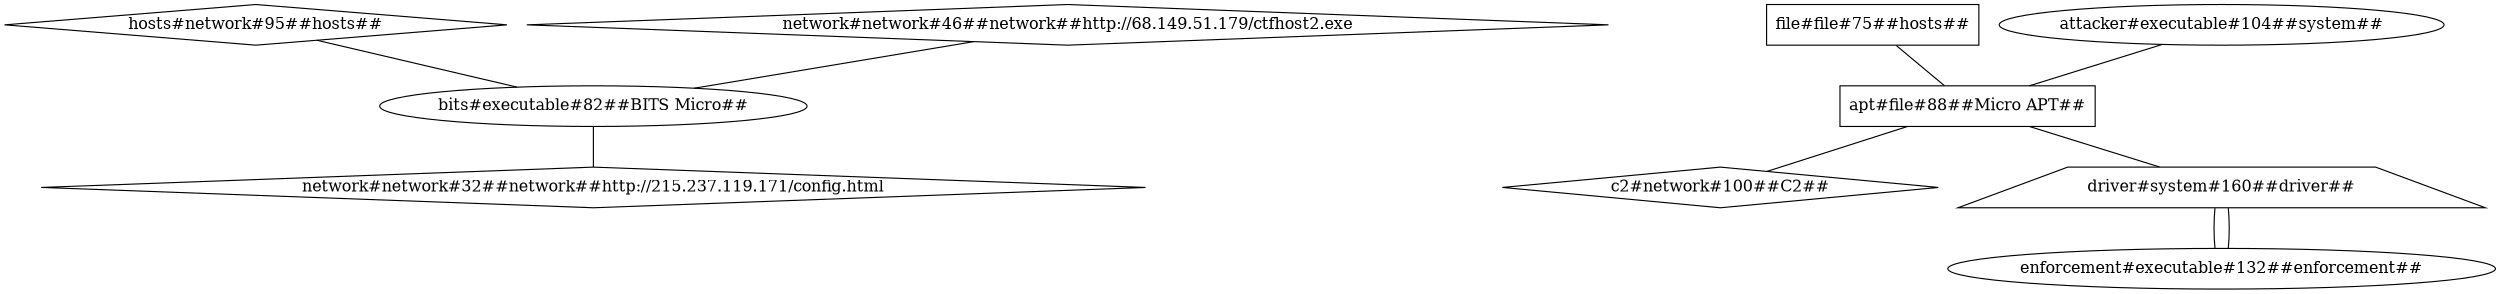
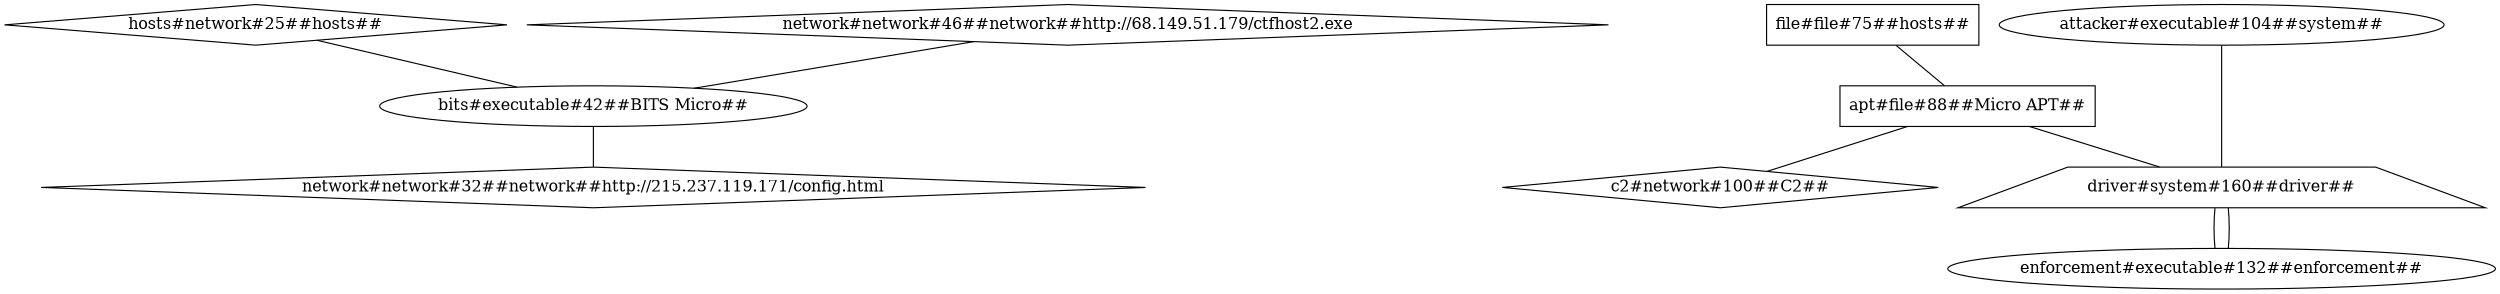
node "hosts#network#95##hosts##": label "hosts#network#95##hosts##" -> "hosts#network#25##hosts##"
edge "attacker#executable#104##system##" -- "apt#file#88##Micro APT##": now "attacker#executable#104##system##" -- "driver#system#160##driver##"
node "bits#executable#82##BITS Micro##": label "bits#executable#82##BITS Micro##" -> "bits#executable#42##BITS Micro##"
